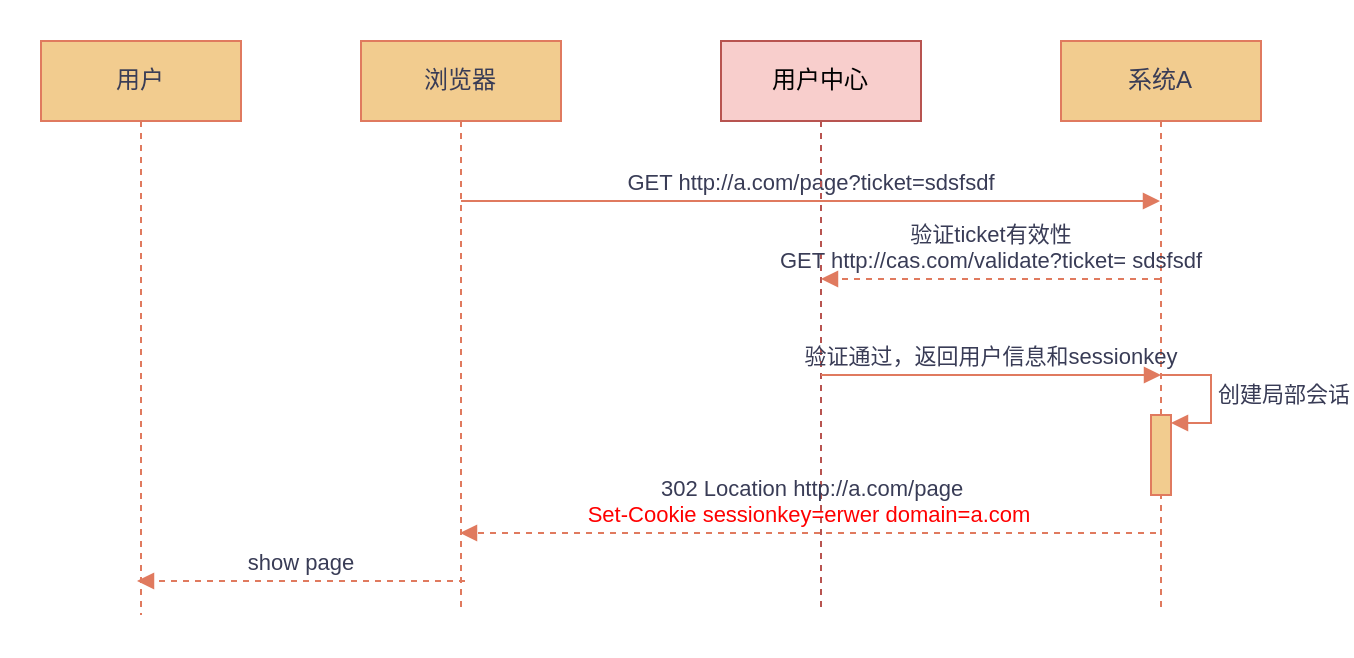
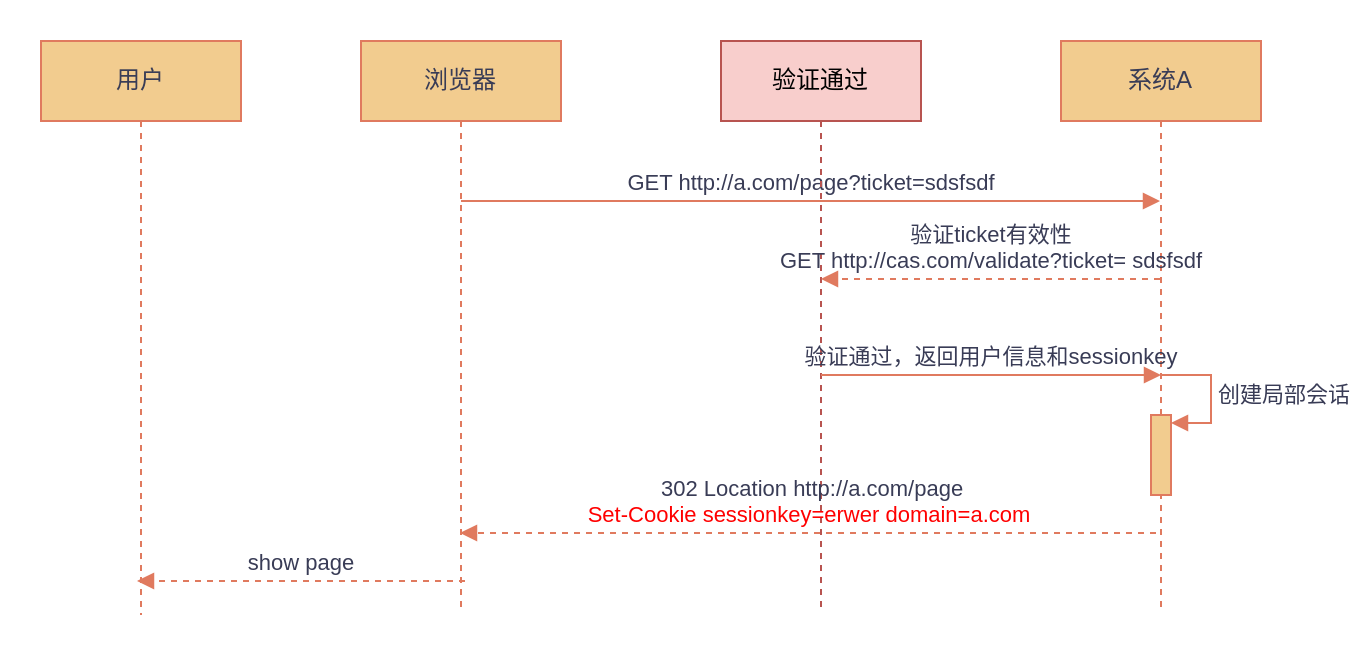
node "用户中心": label "用户中心" -> "验证通过"
